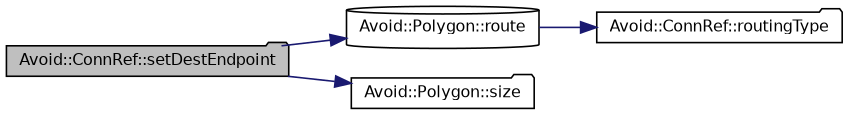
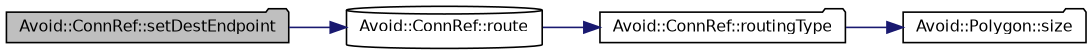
node "Avoid::Polygon::route": label "Avoid::Polygon::route" -> "Avoid::ConnRef::route"
edge "Avoid::ConnRef::setDestEndpoint" -> "Avoid::Polygon::size": now "Avoid::ConnRef::routingType" -> "Avoid::Polygon::size"
